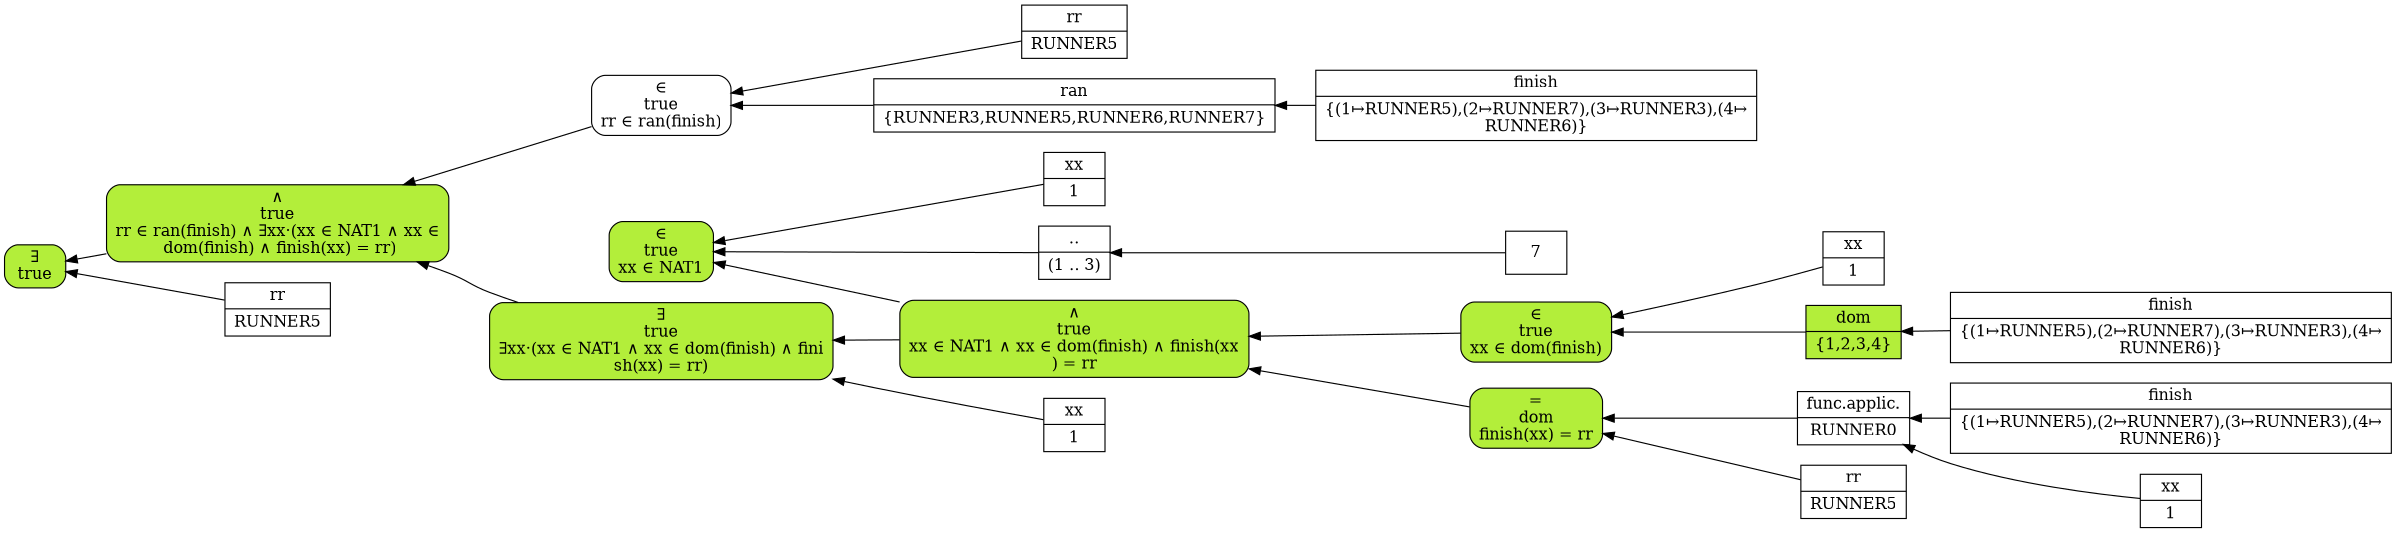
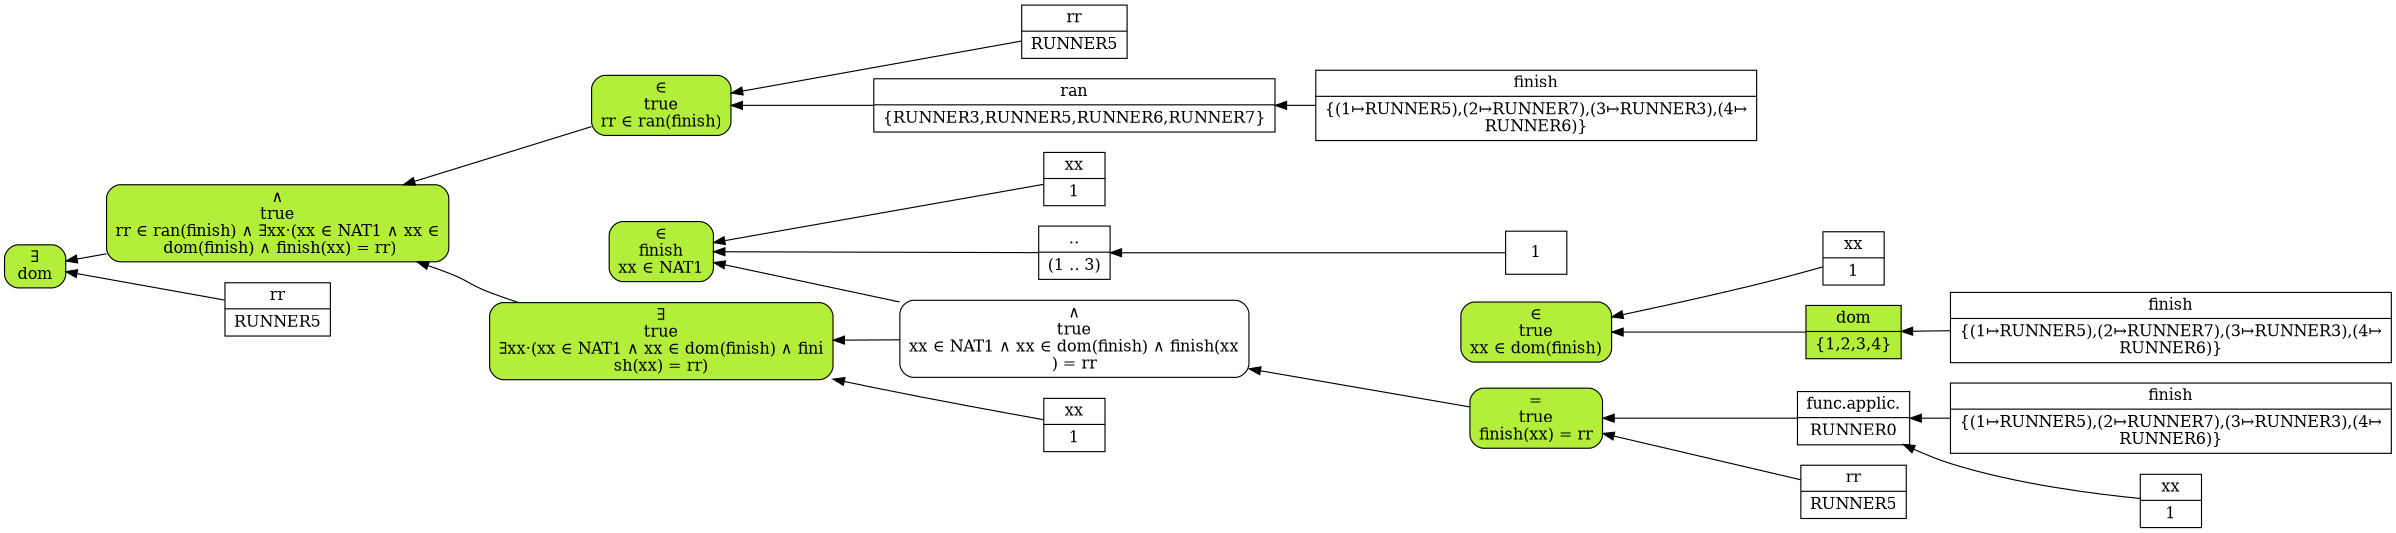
node "∈ true rr ∈ ran(finish)": fillcolor white -> olivedrab2
node "∈ true xx ∈ NAT1": label "∈ true xx ∈ NAT1" -> "∈ finish xx ∈ NAT1"
node "7": label "7" -> "1"
node "∃ true": label "∃ true" -> "∃ dom"
edge "∈ true xx ∈ dom(finish)" -> "∧ true xx ∈ NAT1 ∧ xx ∈ dom(finish) ∧ finish(xx ) = rr": removed
node "∧ true xx ∈ NAT1 ∧ xx ∈ dom(finish) ∧ finish(xx ) = rr": fillcolor olivedrab2 -> white
node "= dom finish(xx) = rr": label "= dom finish(xx) = rr" -> "= true finish(xx) = rr"
